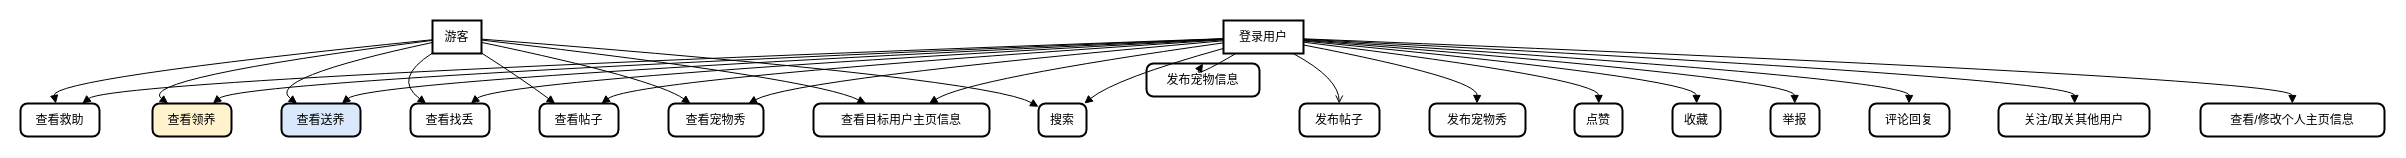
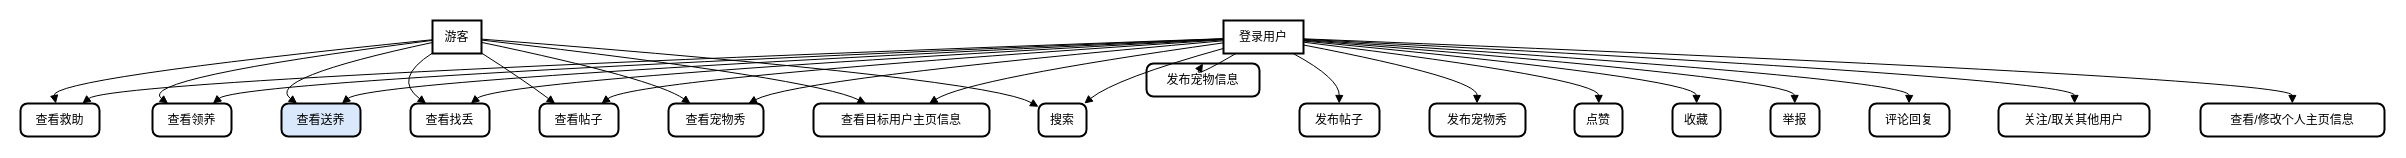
edge "登录用户" -> "发布帖子": arrowhead open -> block
node "查看领养": fillcolor #fff2cc -> #ffffff
